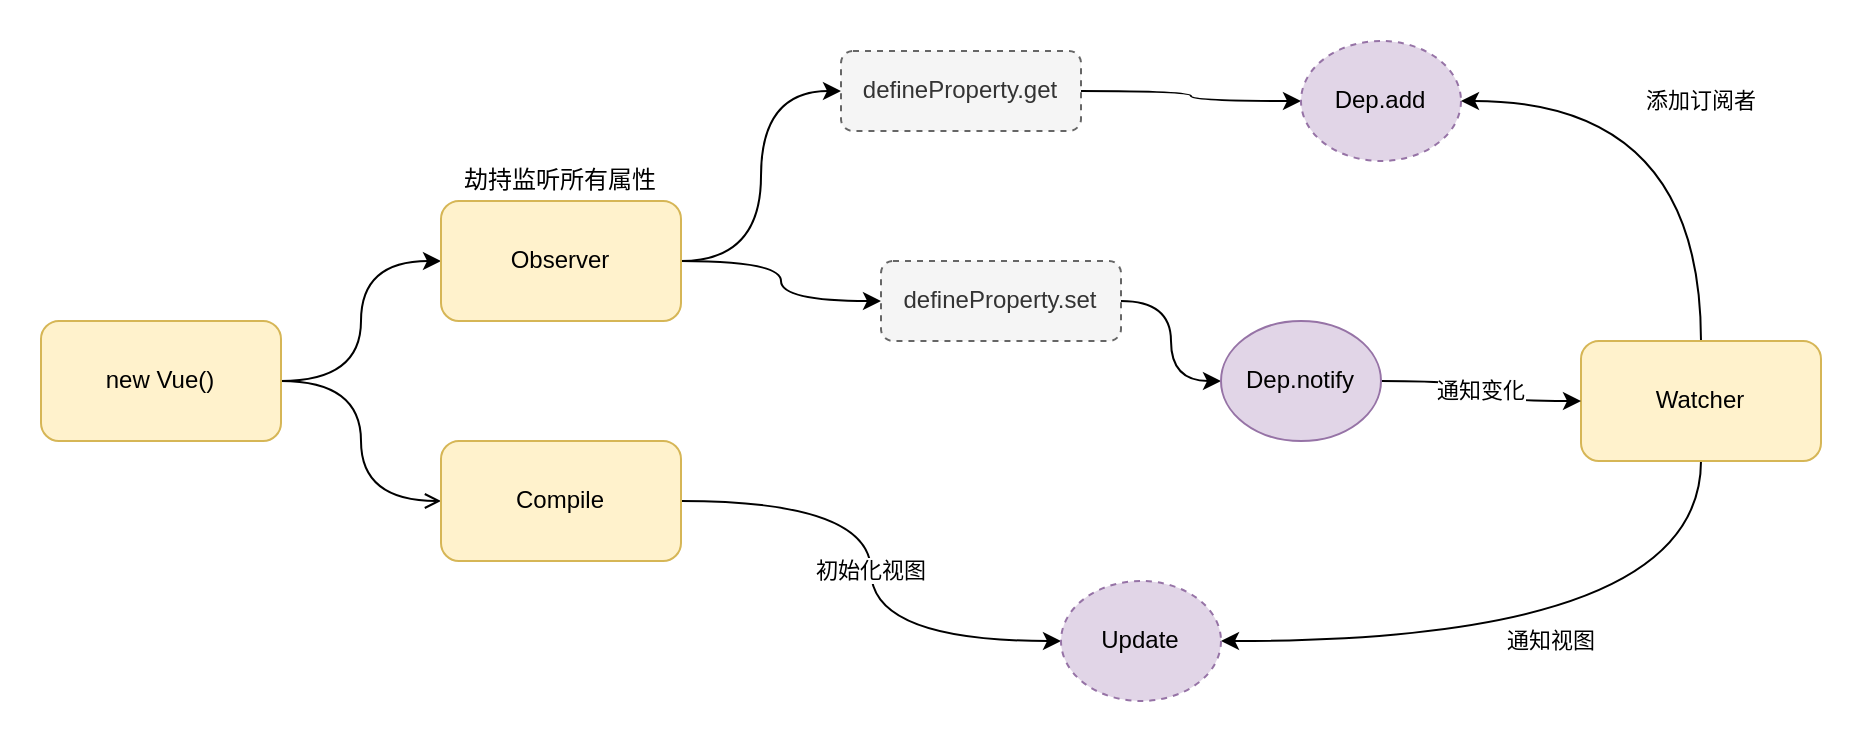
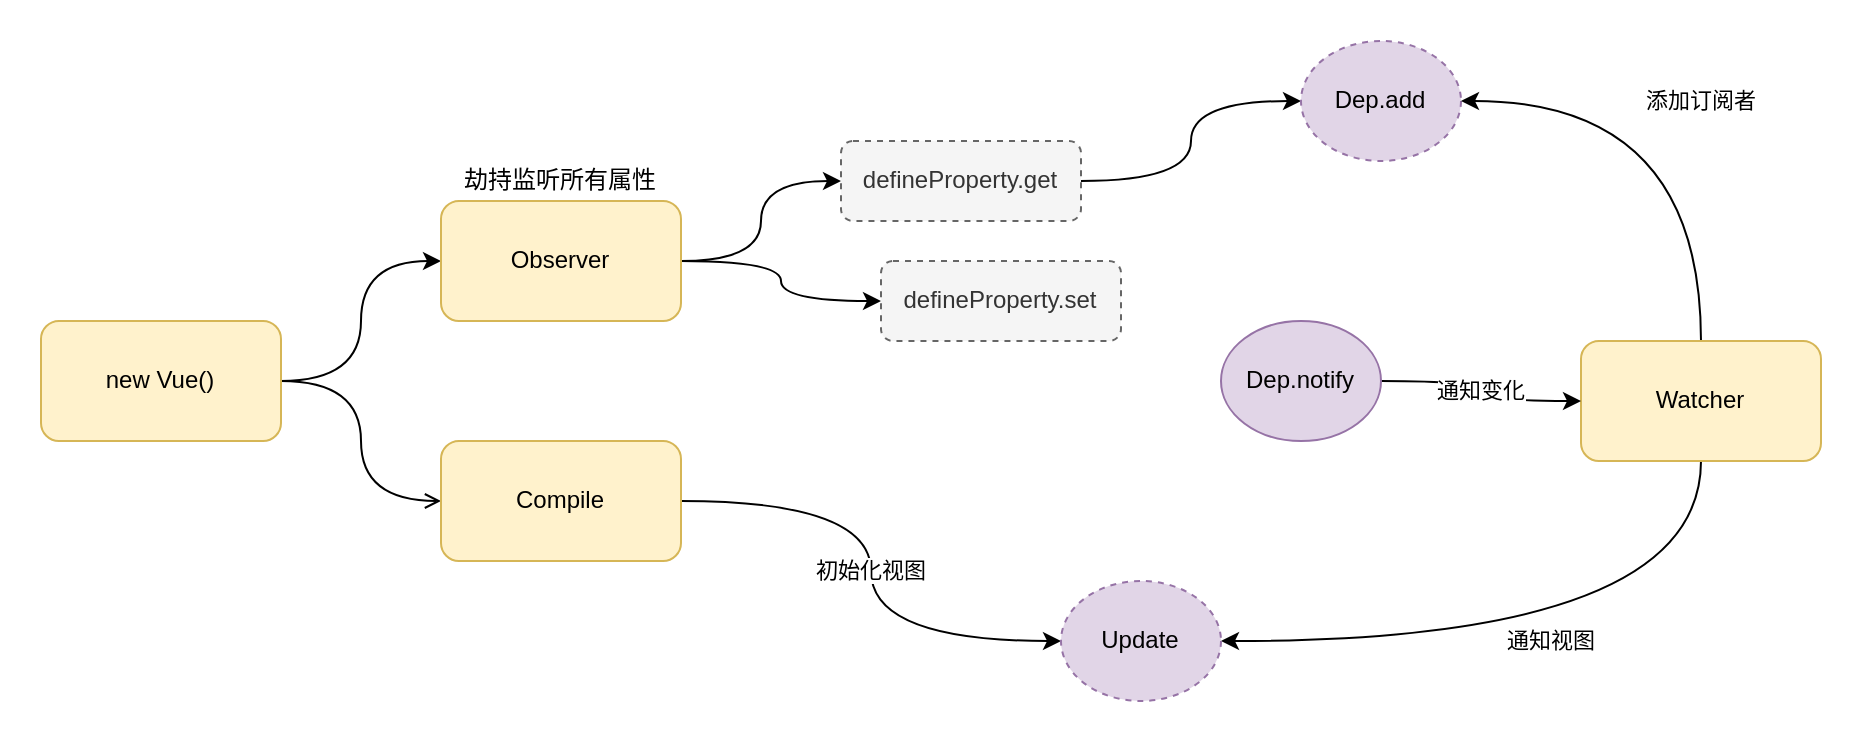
node "defineProperty.get": moved (961, 91) -> (961, 181)
edge "defineProperty.set" -> "Dep.notify": removed
